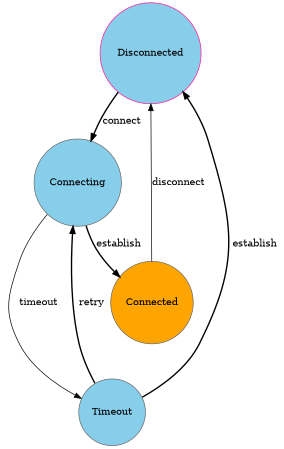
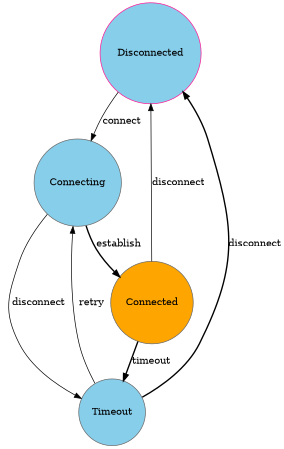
edge "Disconnected" -> "Connecting": style bold -> solid
edge "Timeout" -> "Disconnected": label "establish" -> "disconnect"
edge "Connecting" -> "Timeout": label "timeout" -> "disconnect"
edge "Timeout" -> "Connecting": style bold -> solid
edge "Connected" -> "Timeout": added, label "timeout"
